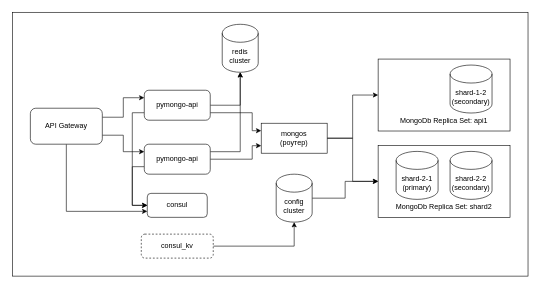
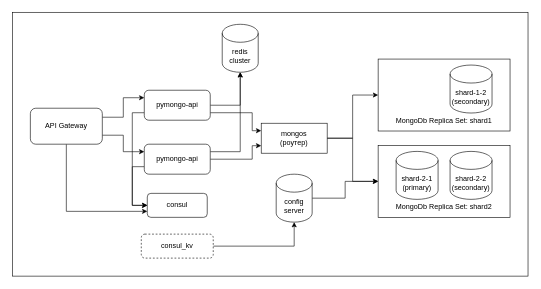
node "MongoDb Replica Set: api1": label "MongoDb Replica Set: api1" -> "MongoDb Replica Set: shard1"
node "config cluster": label "config cluster" -> "config server"
